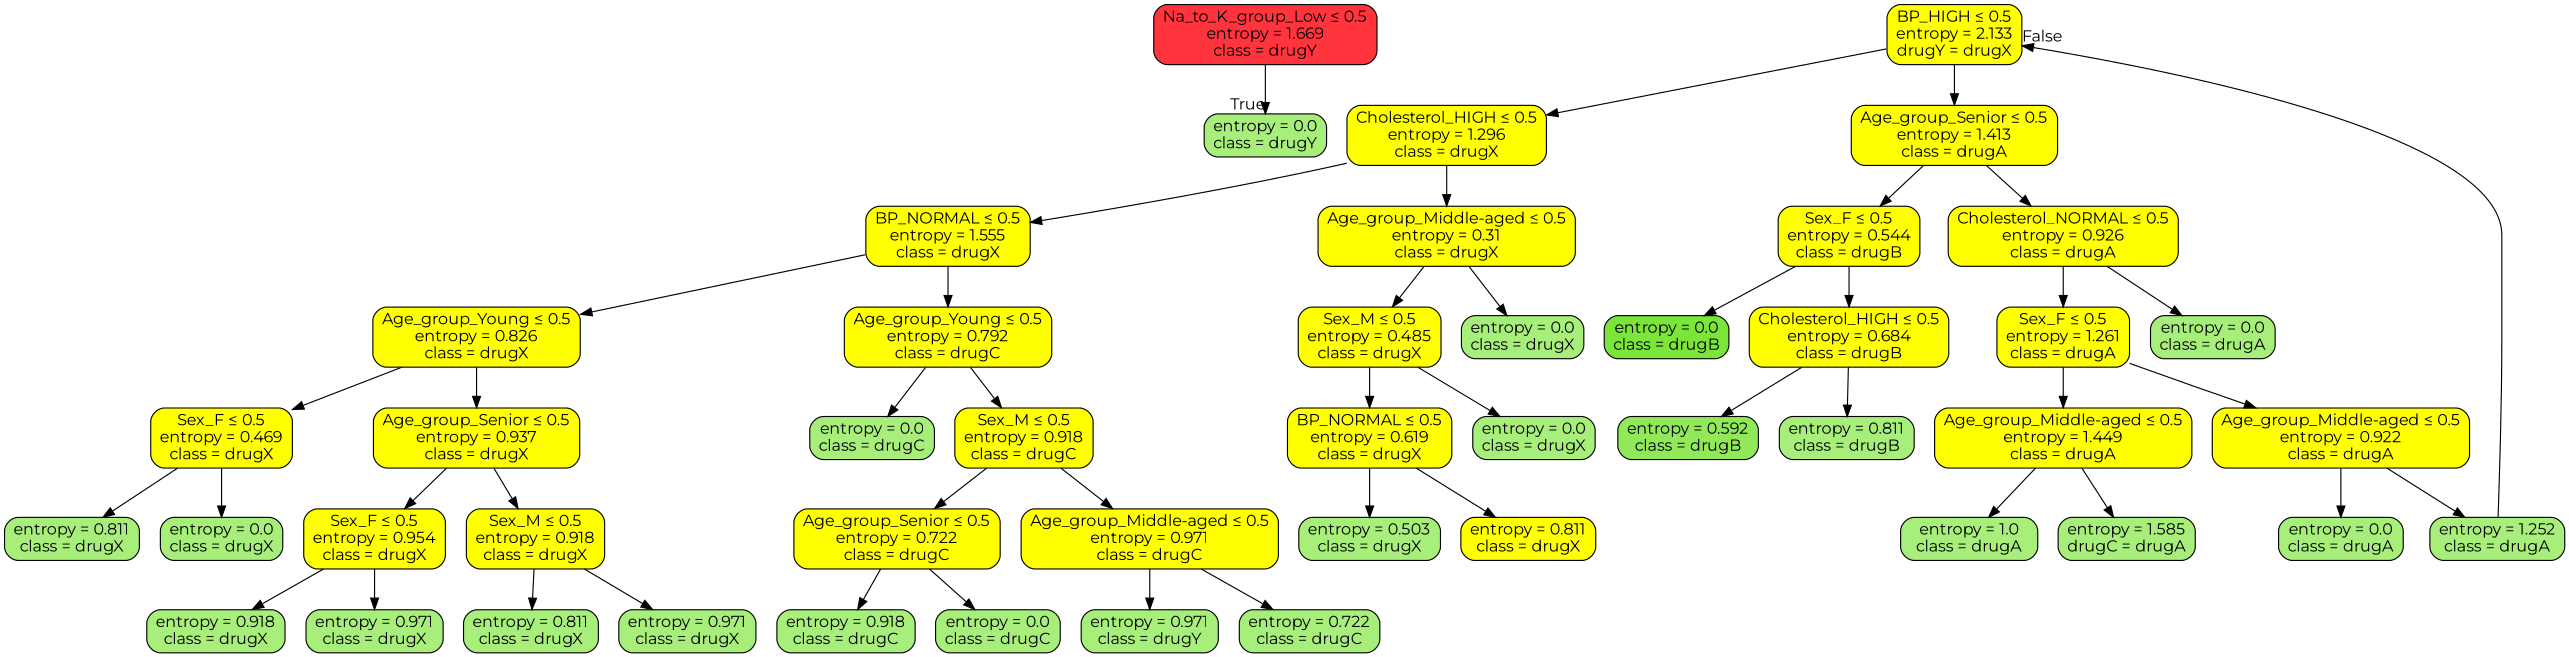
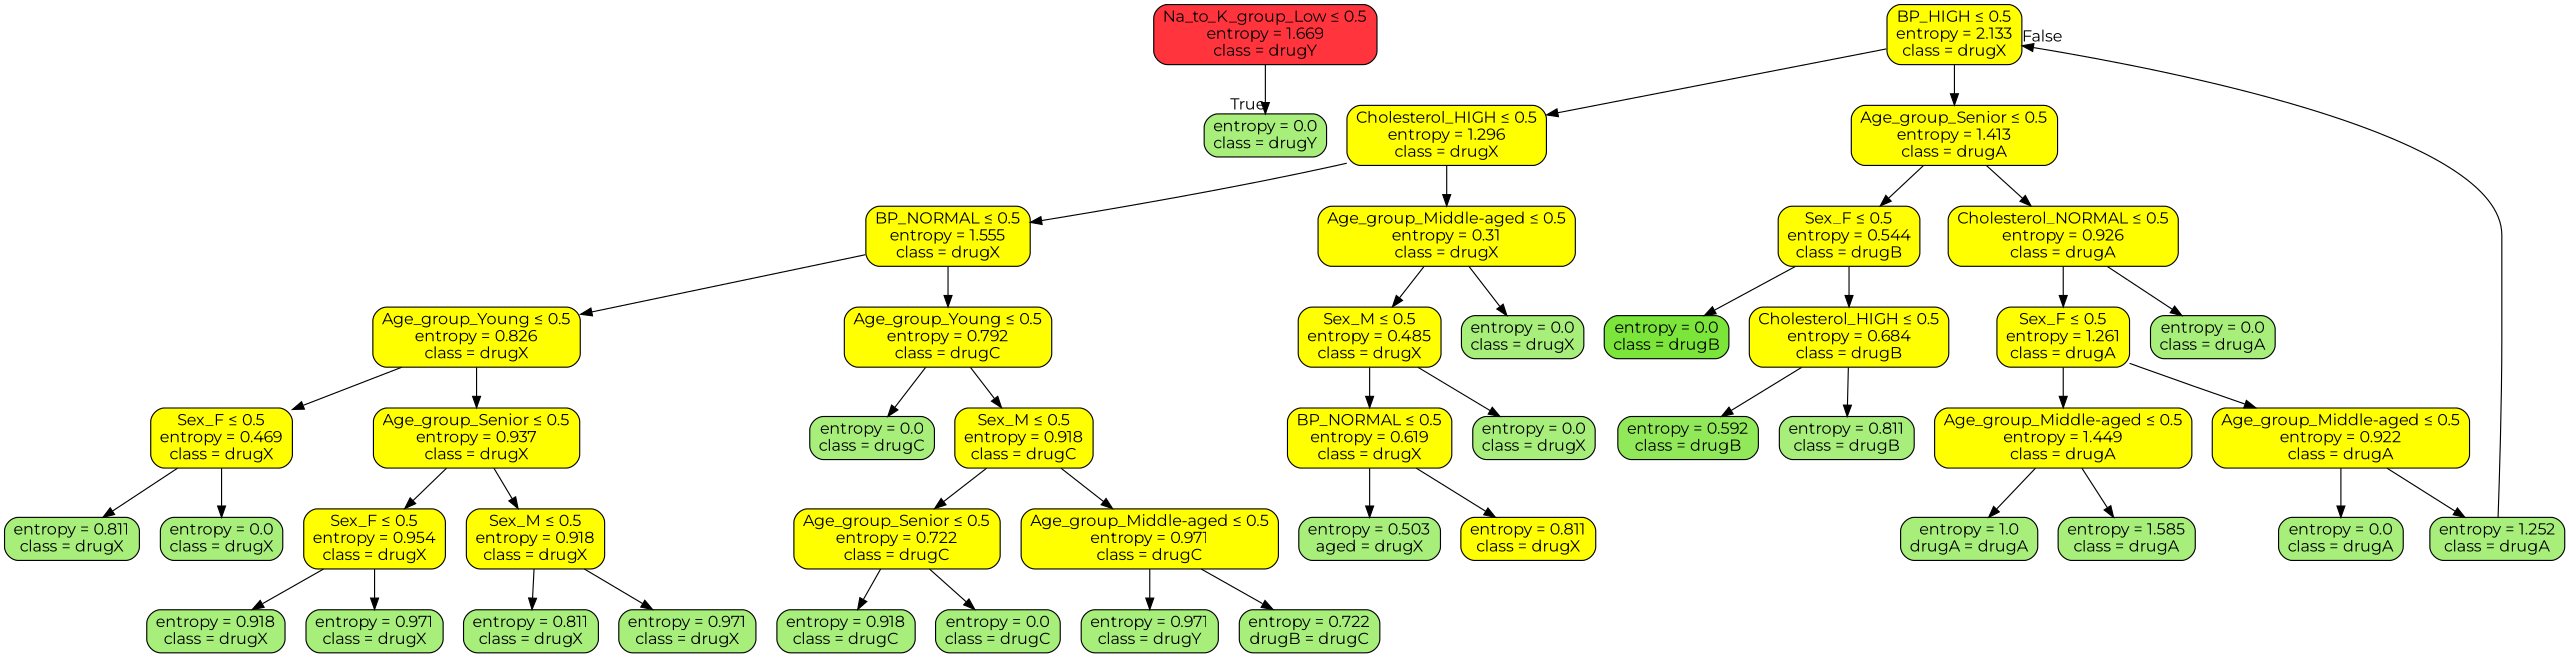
node "BP_HIGH ≤ 0.5": text "drugY = drugX" -> "class = drugX"
node "entropy = 0.503": text "class = drugX" -> "aged = drugX"
node "entropy = 1.0": text "class = drugA" -> "drugA = drugA"
node "entropy = 1.585": text "drugC = drugA" -> "class = drugA"
node "entropy = 0.722": text "class = drugC" -> "drugB = drugC"
